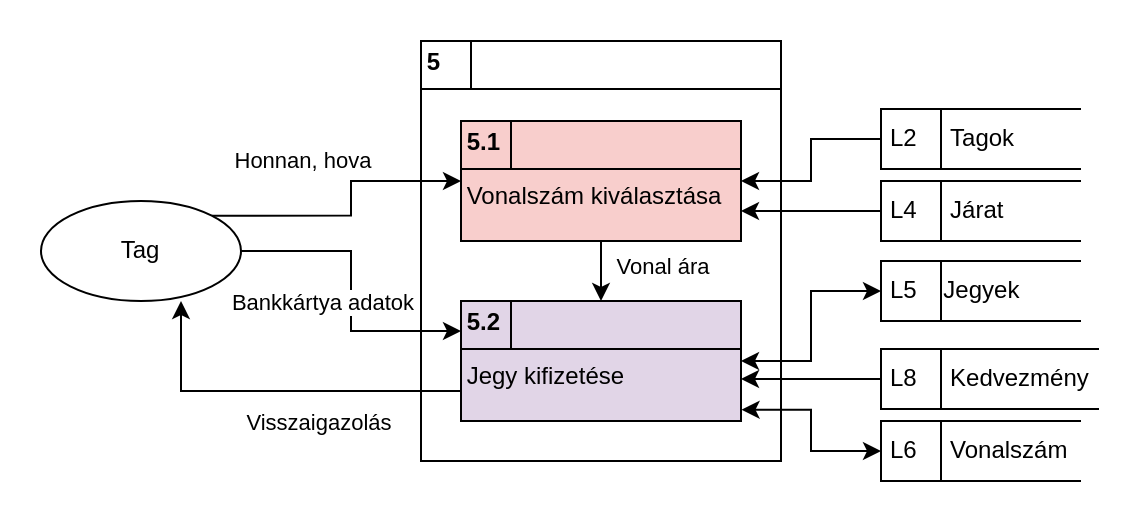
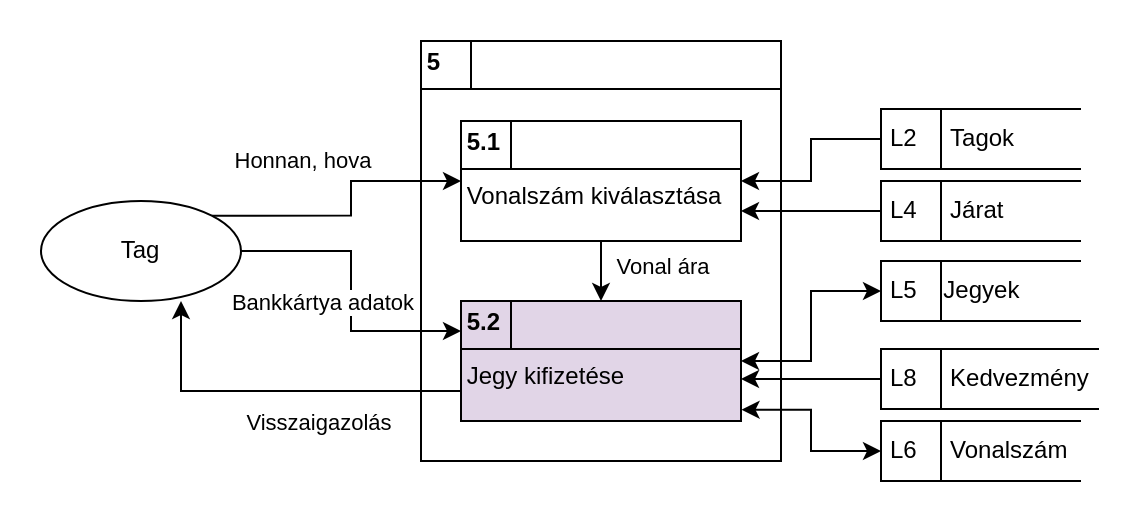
node "5.1 Vonalszám kiválasztása": fillcolor #f8cecc -> #ffffff
